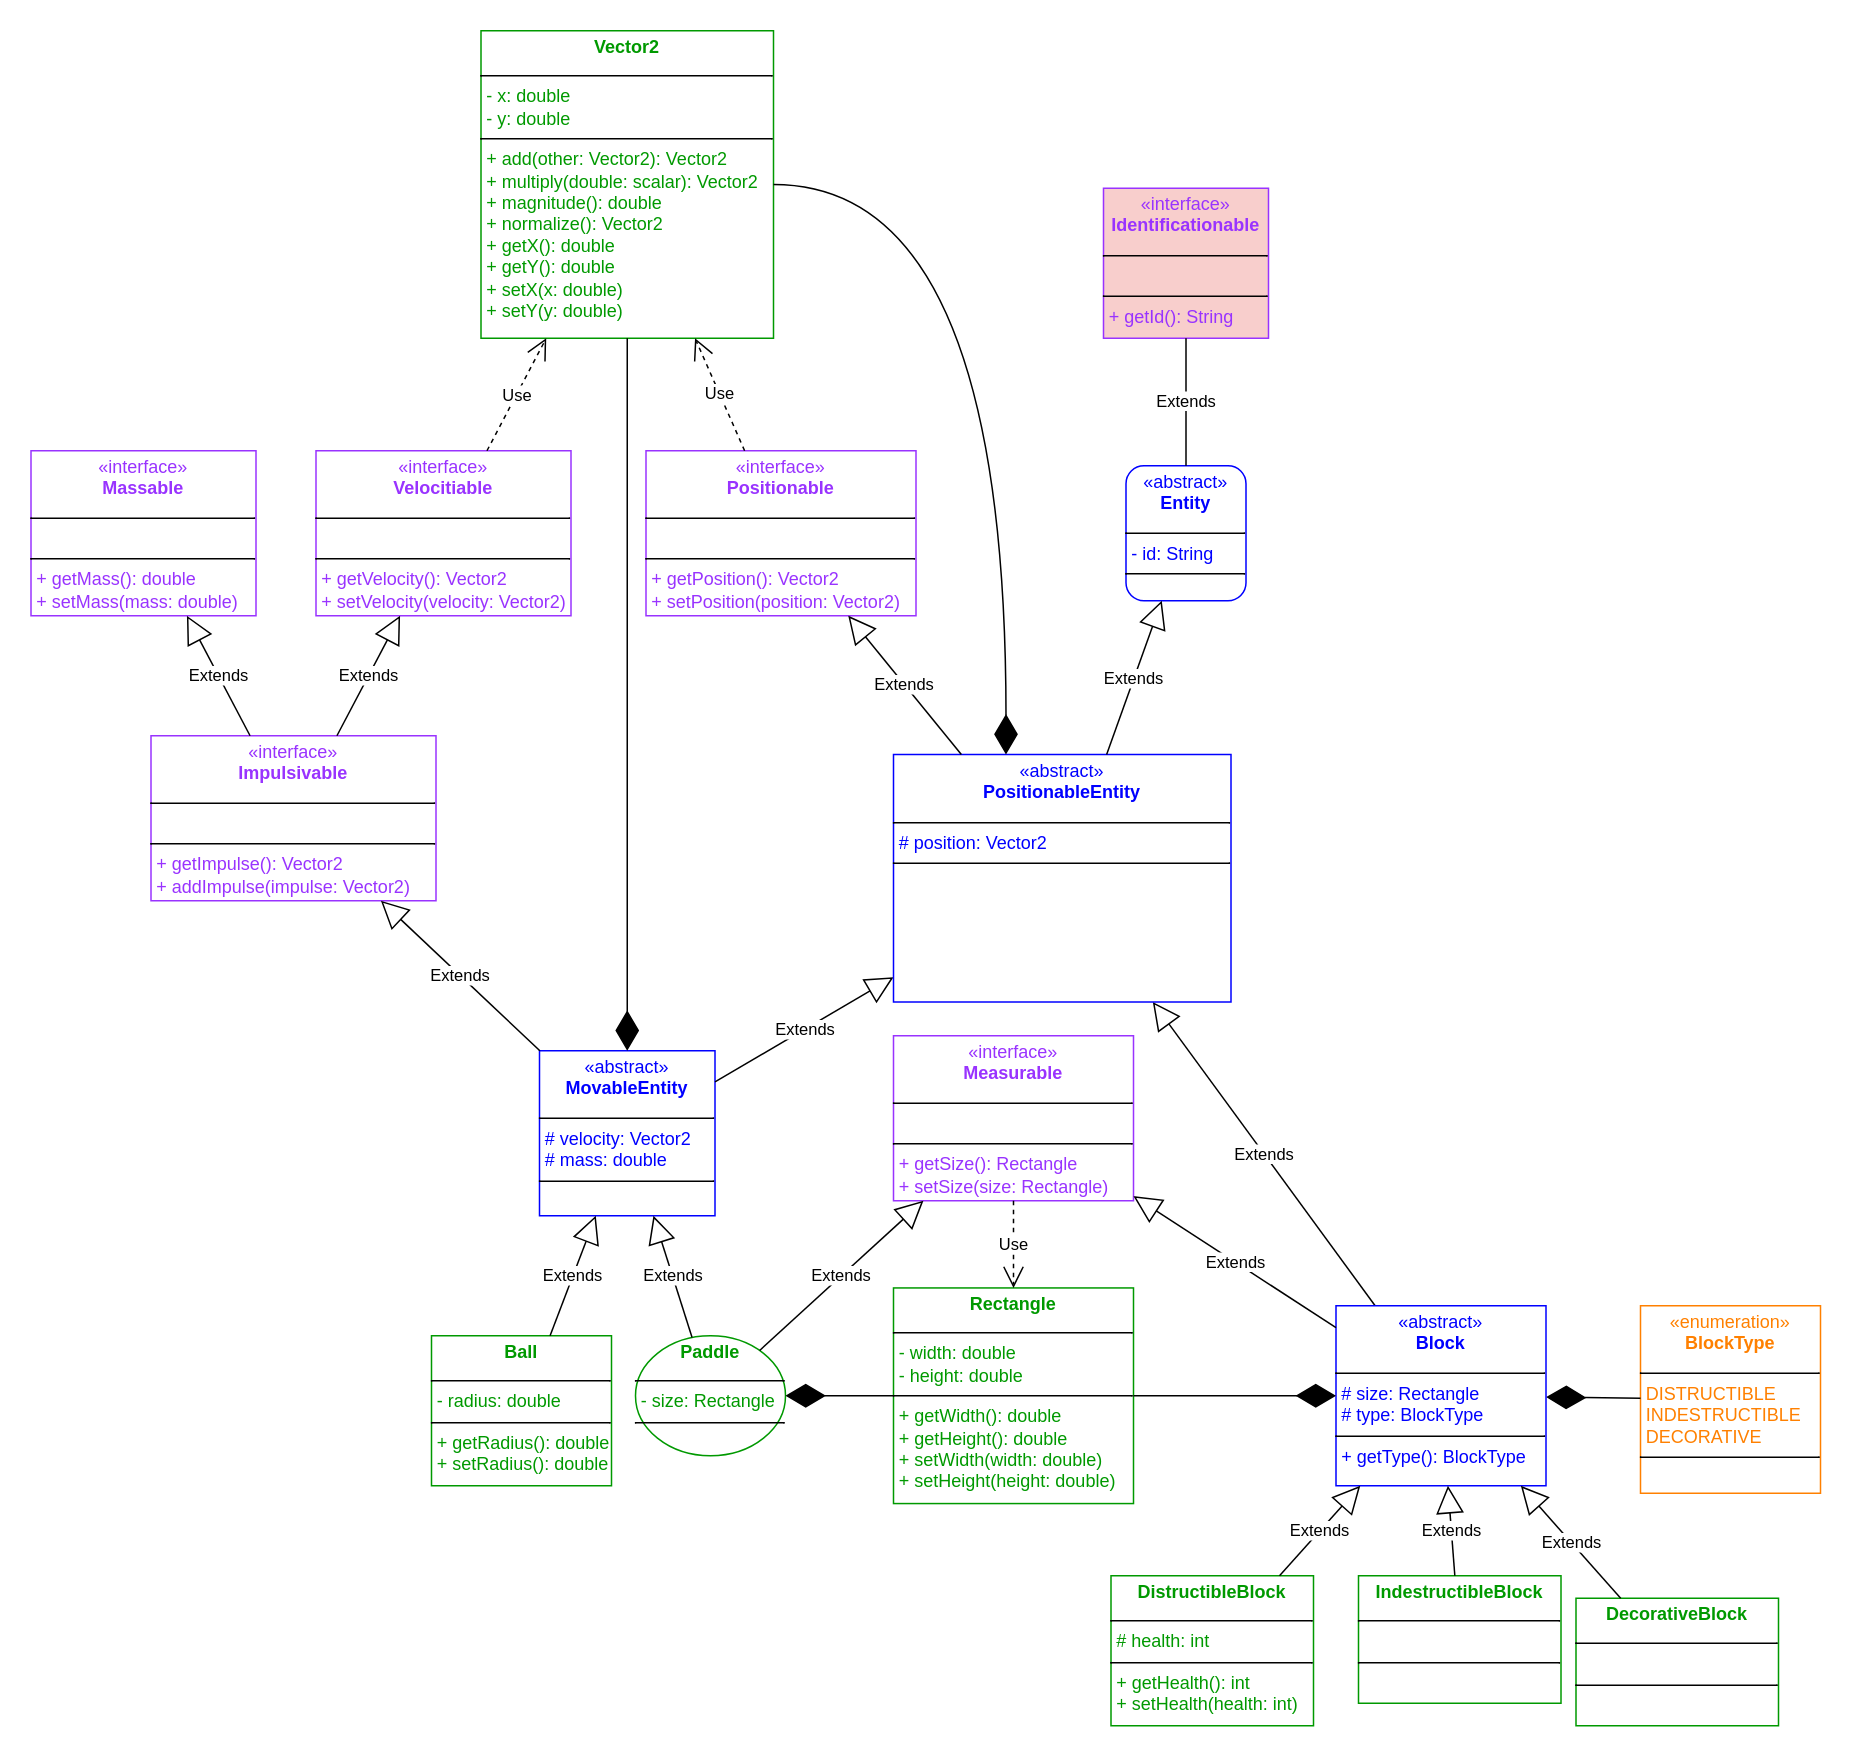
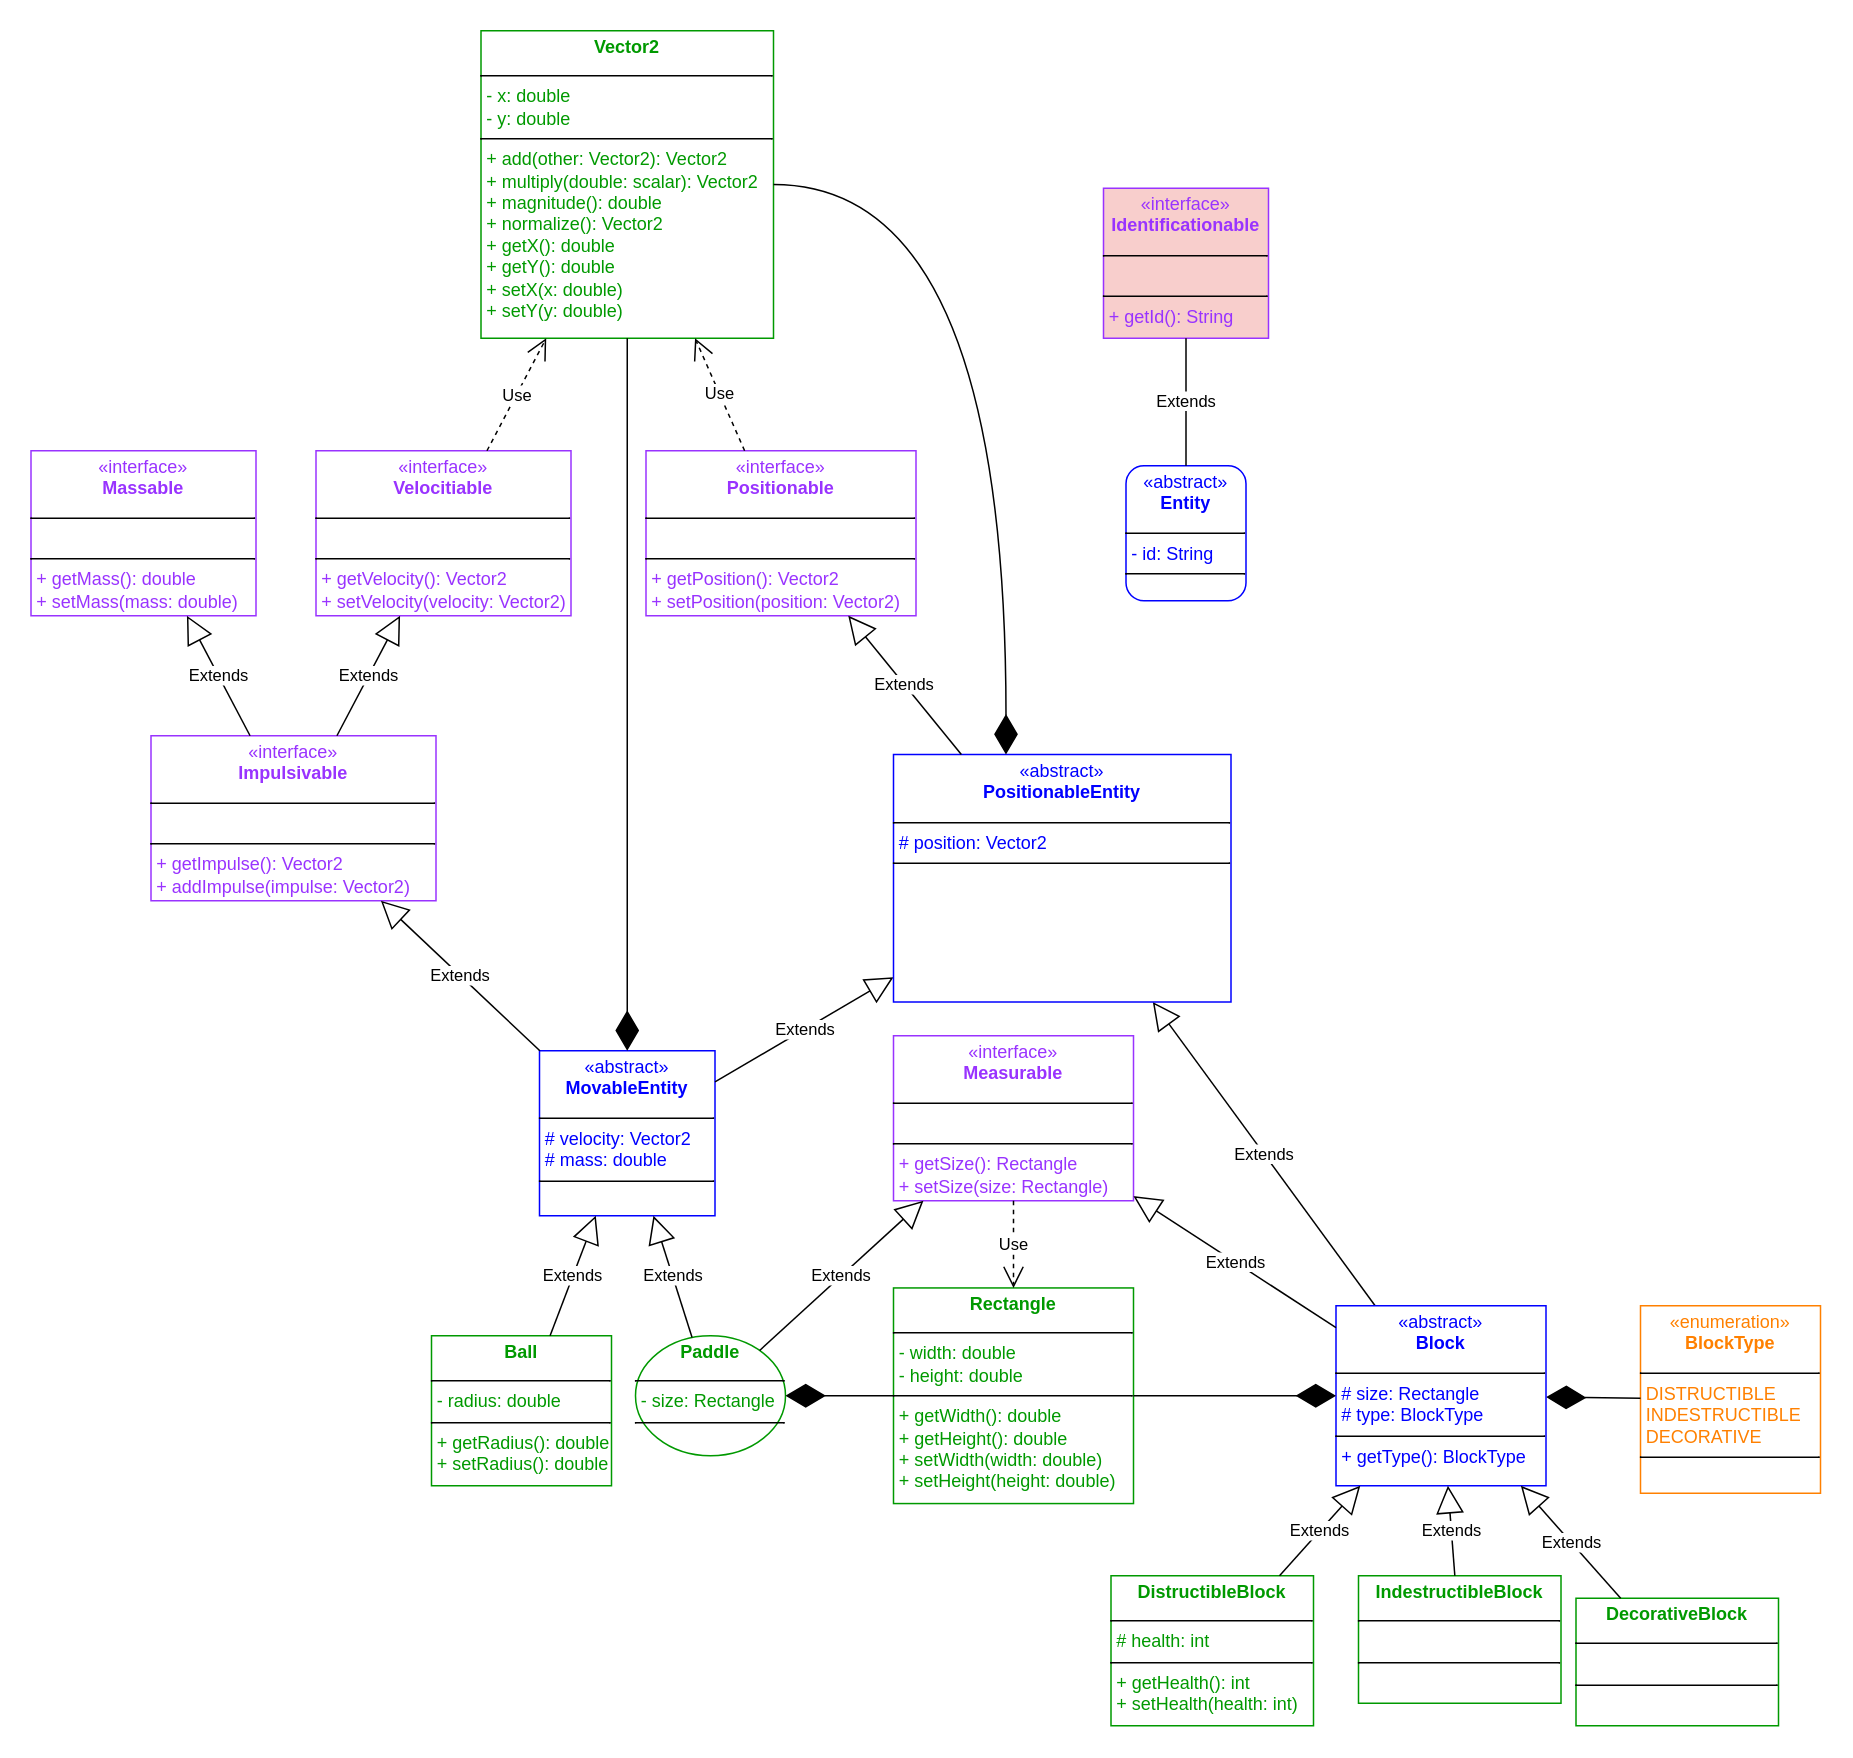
edge "«abstract» PositionableEntity # position: Vector2" -> "«abstract» Entity - id: String": removed, label "Extends"
